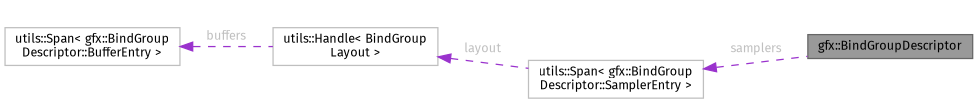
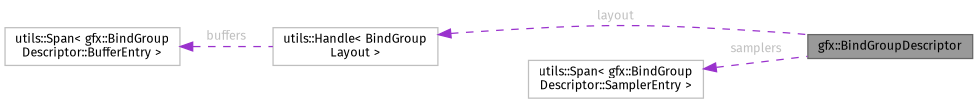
edge "utils::Span< gfx::BindGroup Descriptor::SamplerEntry >" -> "utils::Handle< BindGroup Layout >": now "gfx::BindGroupDescriptor" -> "utils::Handle< BindGroup Layout >"
